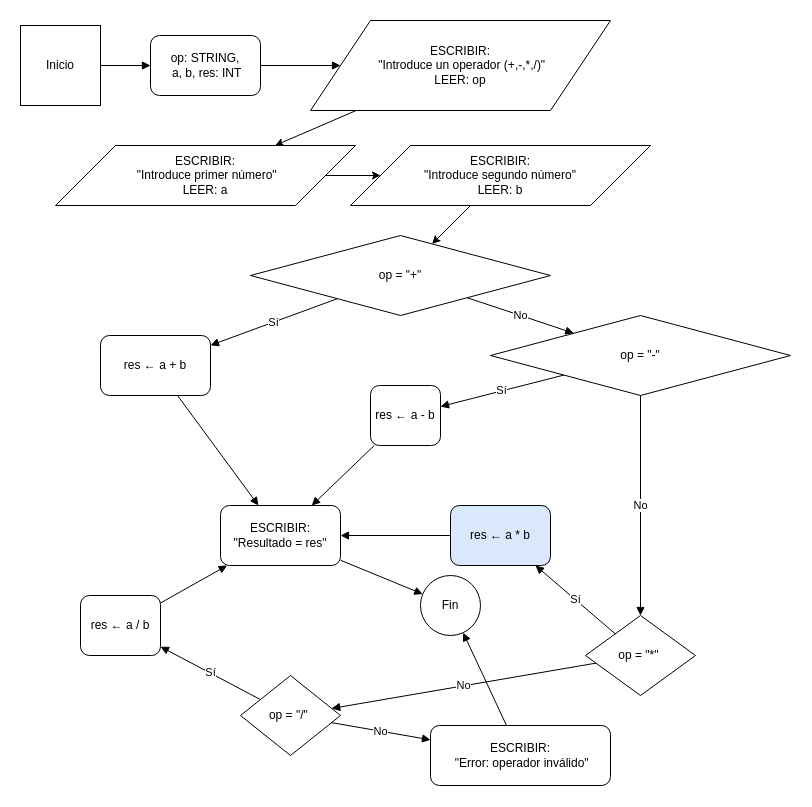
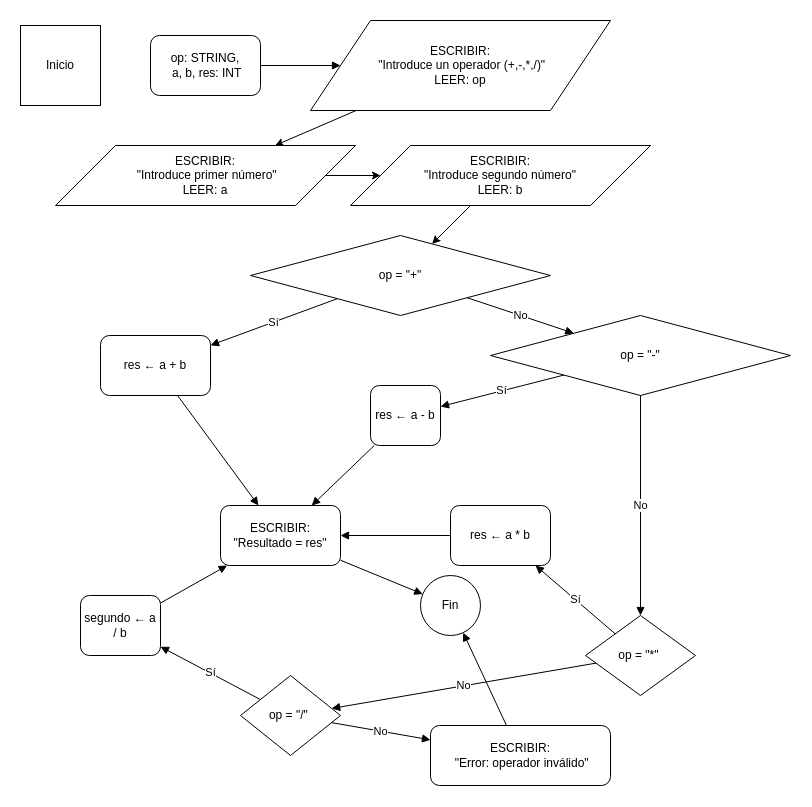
edge "Inicio" -> "op: STRING, a, b, res: INT": removed
node "res ← a * b": fillcolor #dae8fc -> #ffffff
node "res ← a / b": label "res ← a / b" -> "segundo ← a / b"
